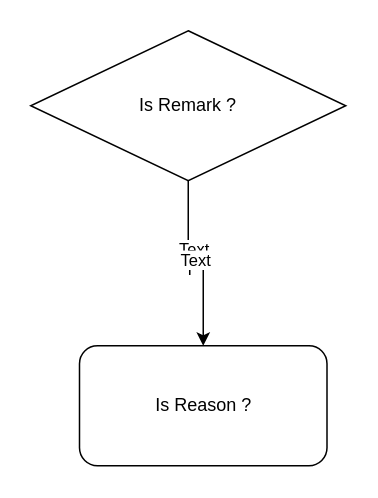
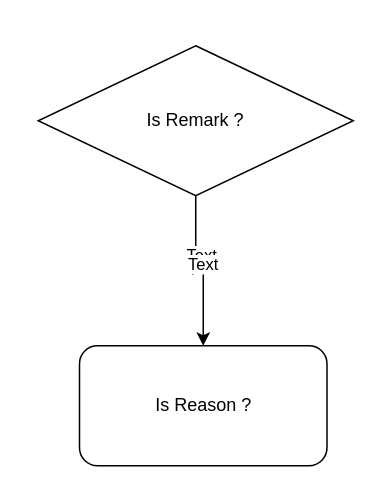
node "Is Remark ?": moved (188, 106) -> (196, 121)
